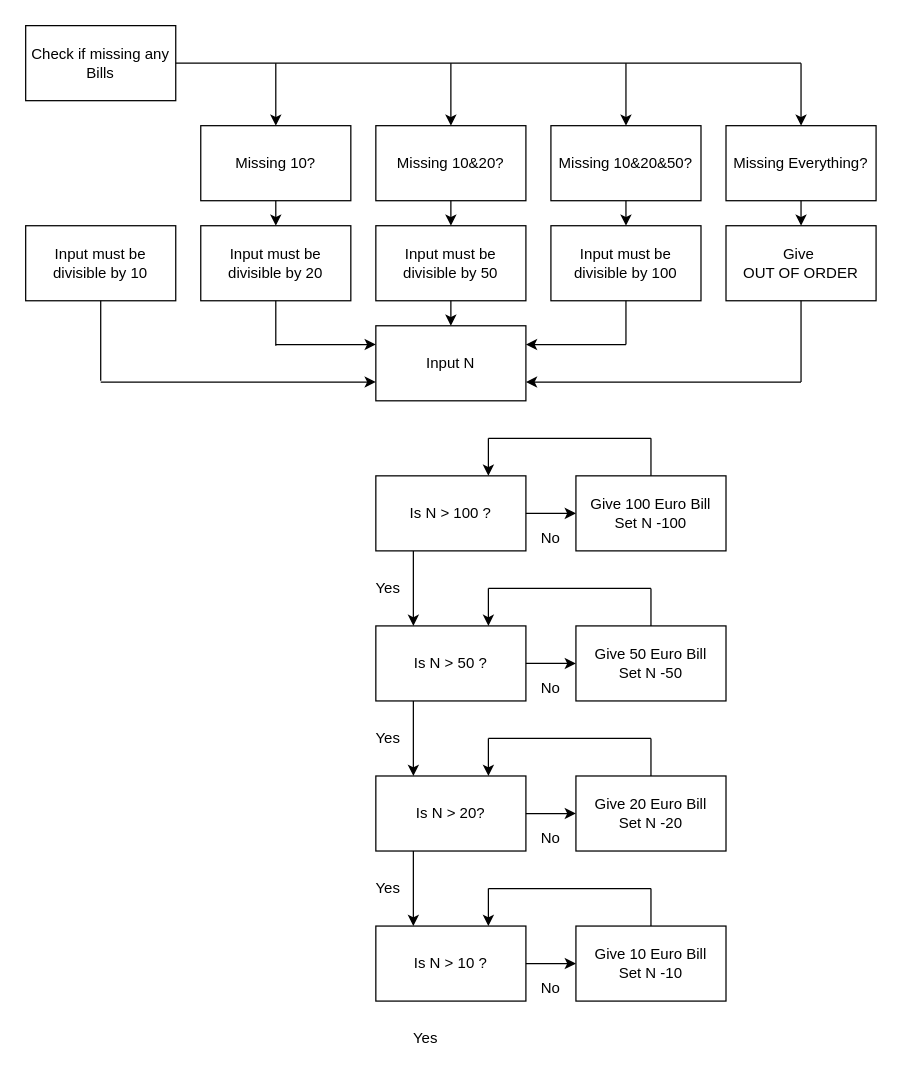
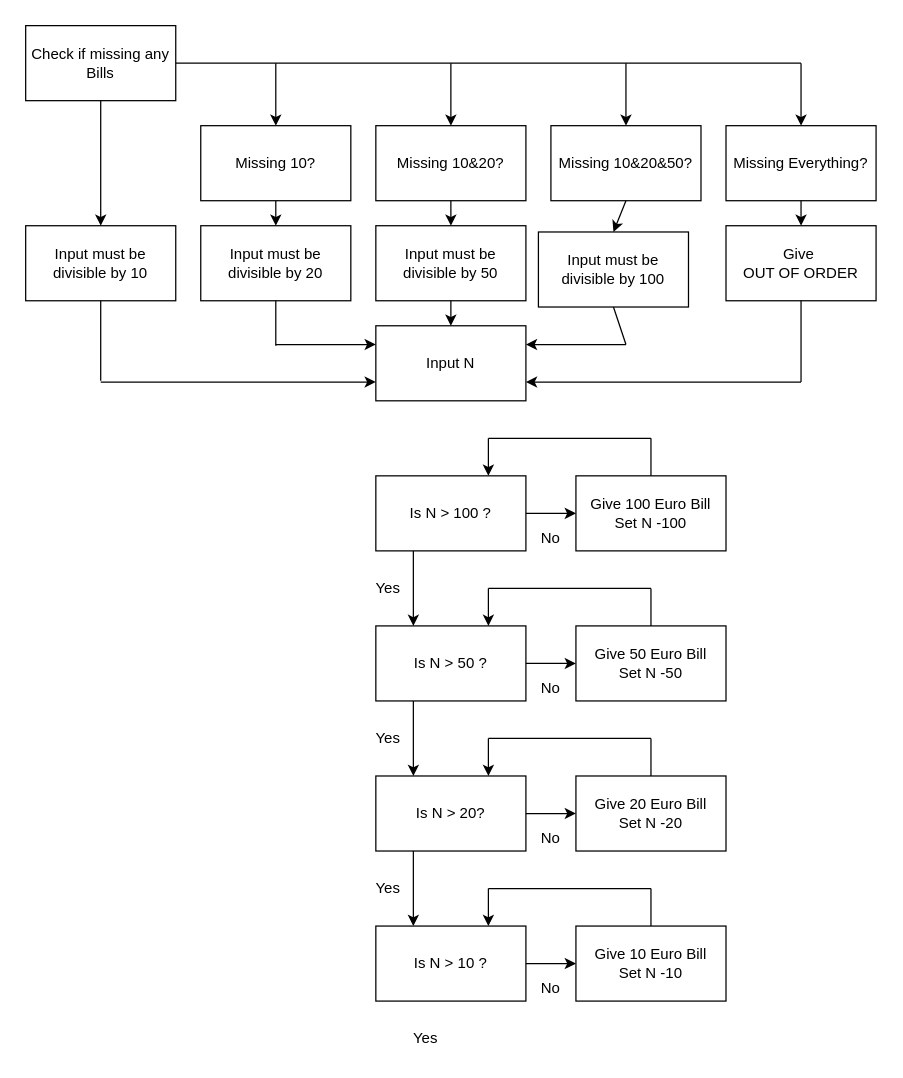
edge "Check if missing any Bills" -> "Input must be divisible by 10": added
node "Input must be divisible by 100": moved (626, 263) -> (613, 269)
